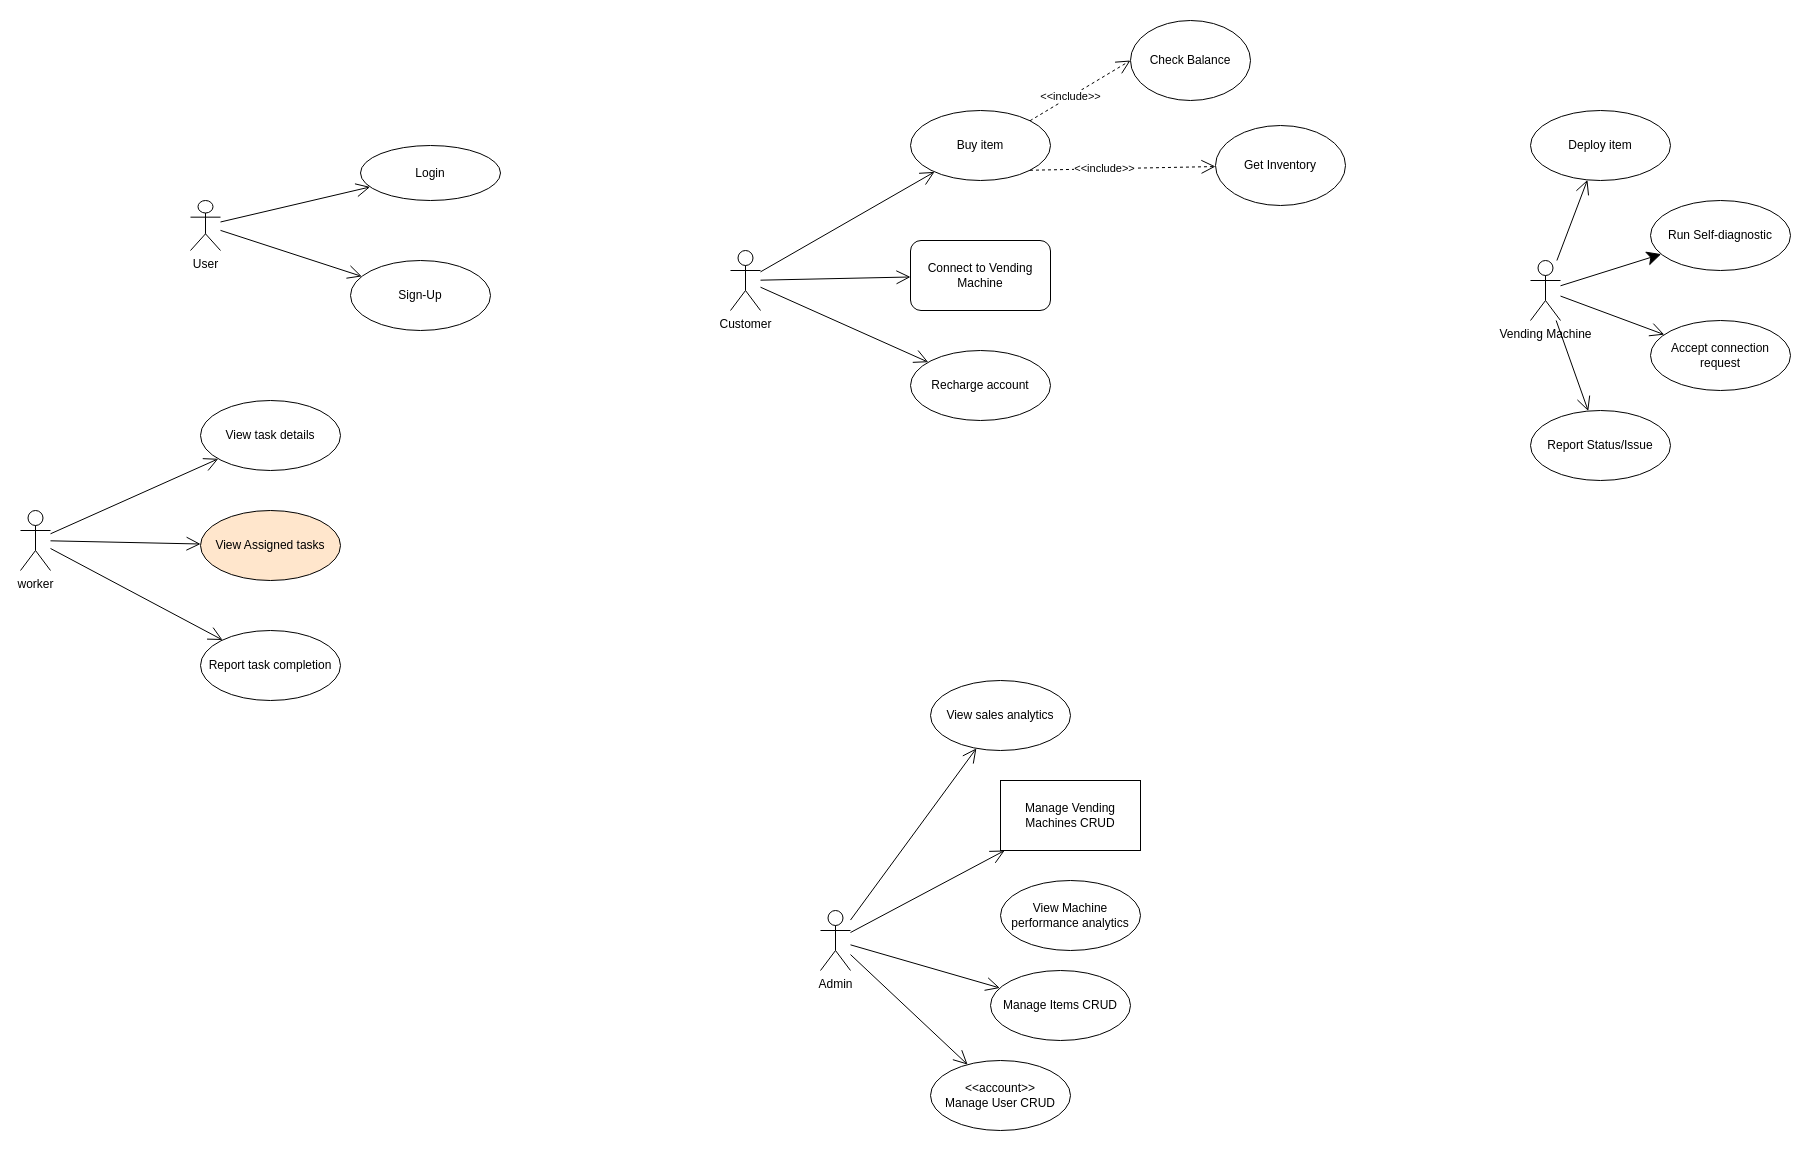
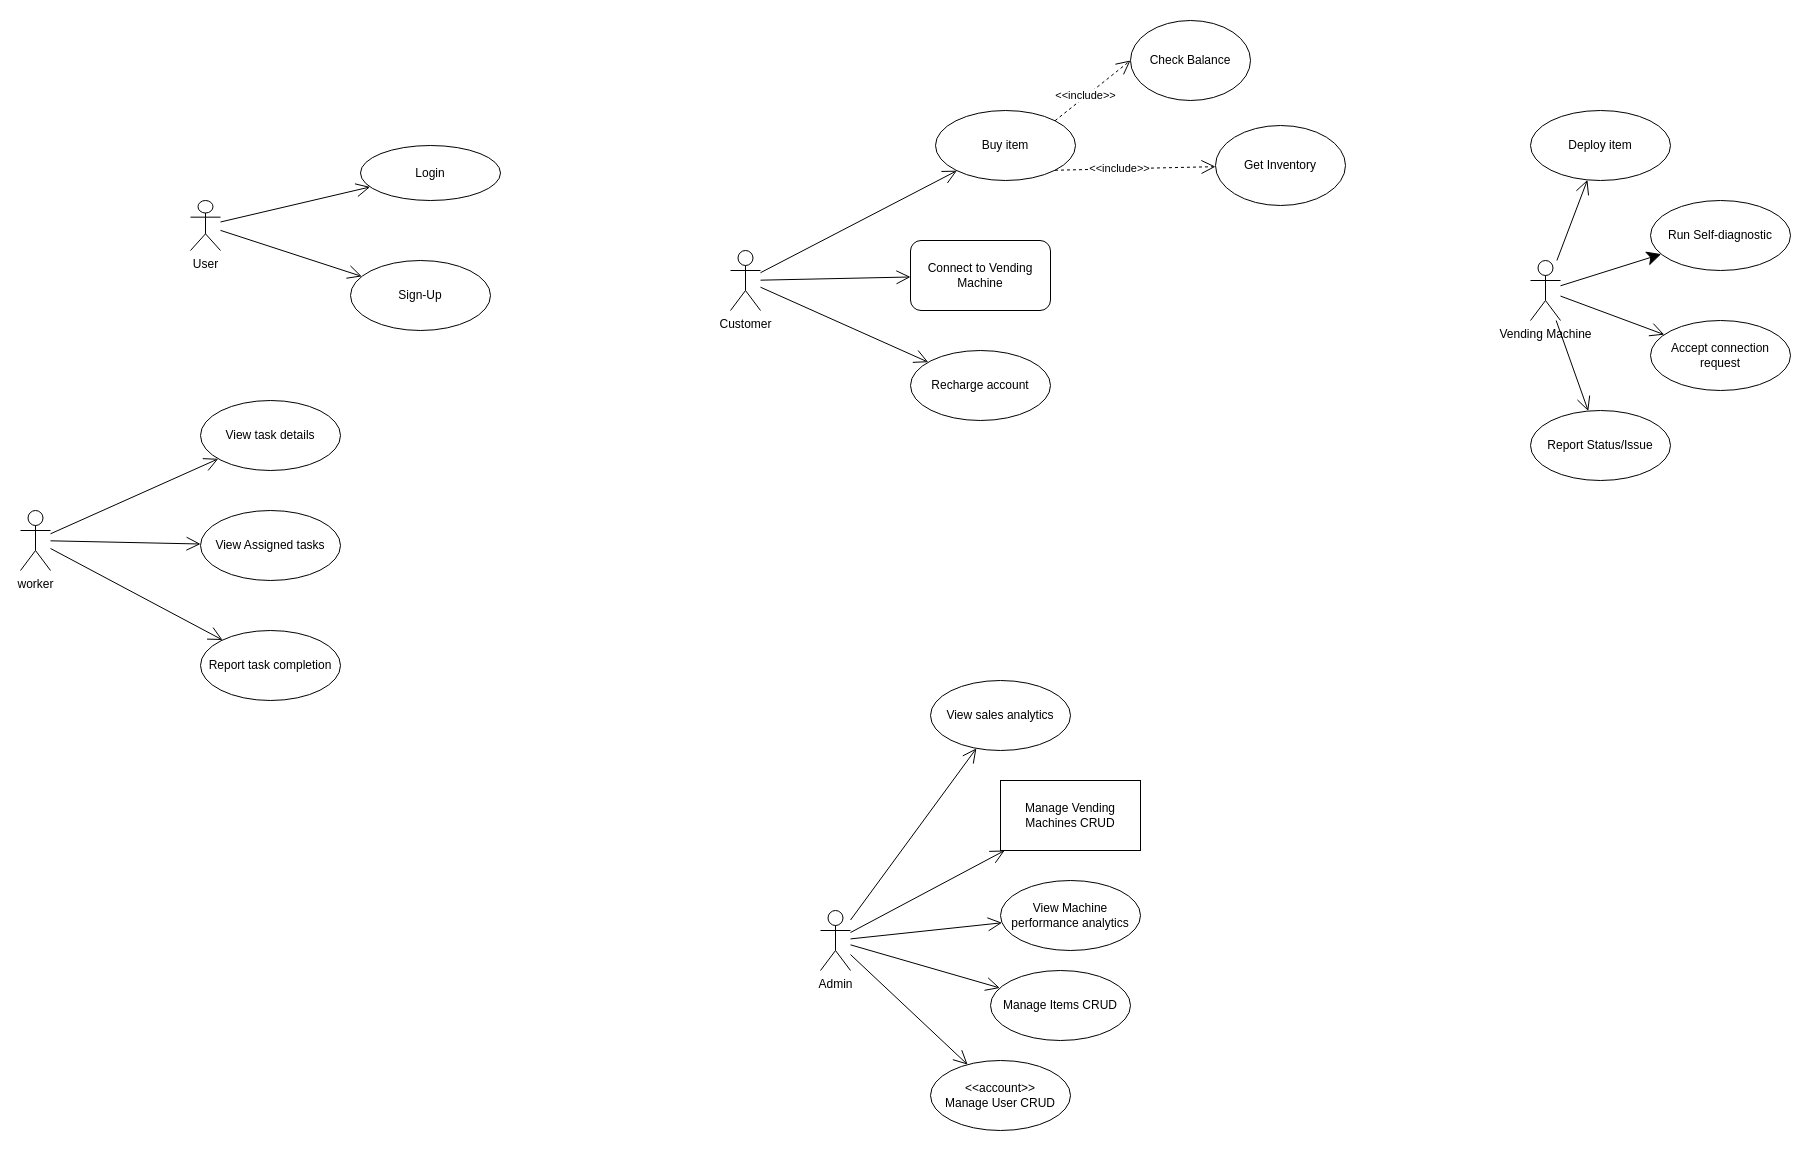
node "Buy item": moved (981, 146) -> (1006, 146)
node "View Assigned tasks": fillcolor #ffe6cc -> #ffffff
edge "Admin" -> "View Machine performance analytics": added
